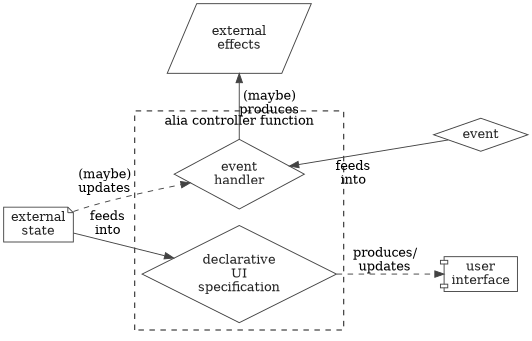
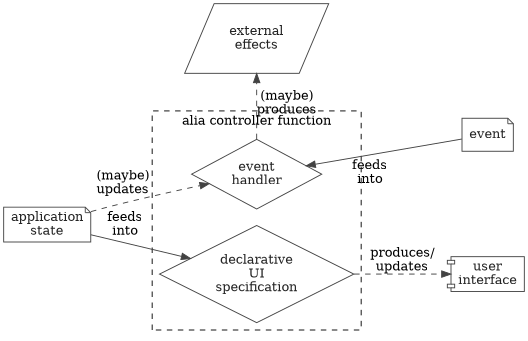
edge "event handler" -> "external effects": style solid -> dashed
node "event": shape diamond -> note
node "external state": label "external state" -> "application state"
